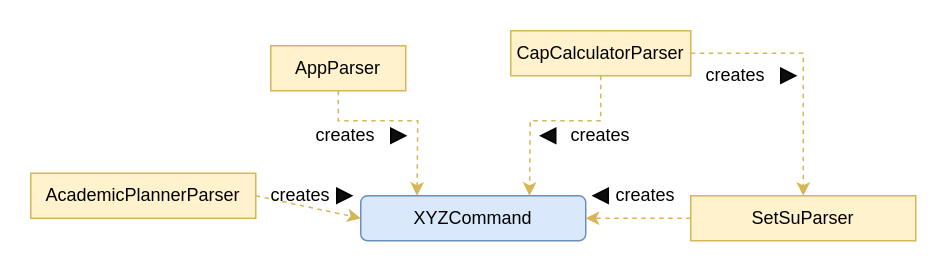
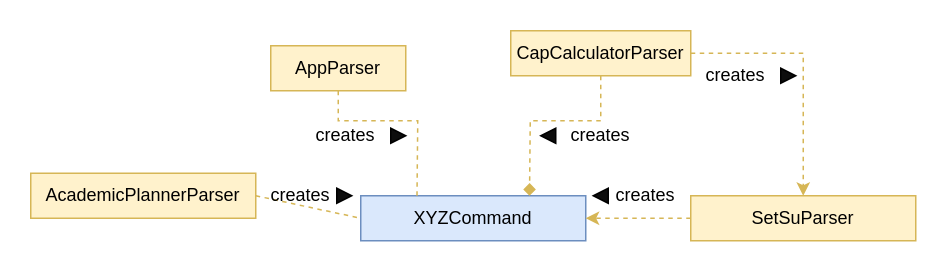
edge "CapCalculatorParser" -> "XYZCommand": arrowhead classic -> diamond
edge "AppParser" -> "XYZCommand": arrowhead classic -> none
edge "AcademicPlannerParser" -> "XYZCommand": arrowhead classic -> none
node "XYZCommand": shape rounded rectangle -> rectangle
